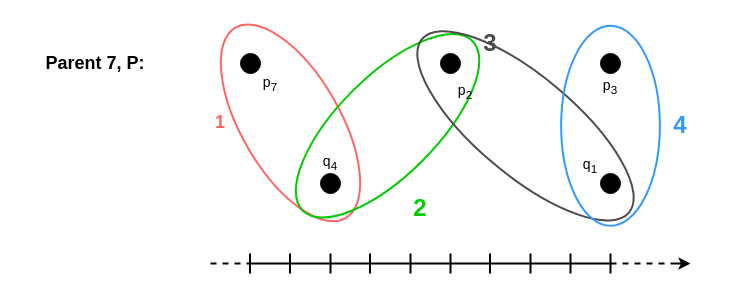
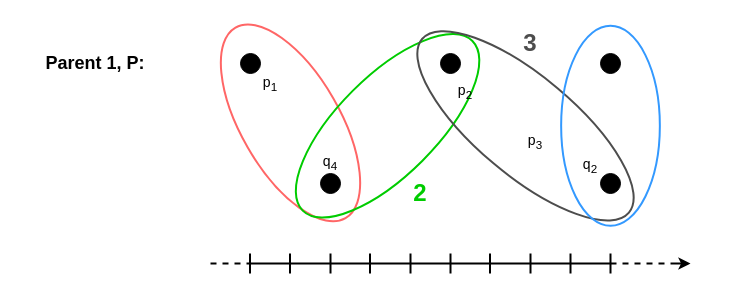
node "3": moved (491, 44) -> (531, 44)
node "Parent 7, P:": label "Parent 7, P:" -> "Parent 1, P:"
node "p7": label "p7" -> "p1"
node "p3": moved (611, 86) -> (536, 141)
node "1": removed
node "4": removed
node "q1": label "q1" -> "q2"
node "2": moved (421, 209) -> (421, 194)
